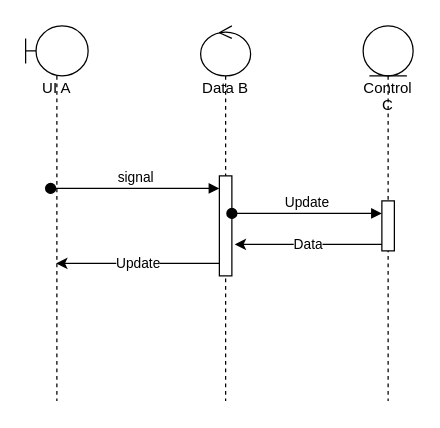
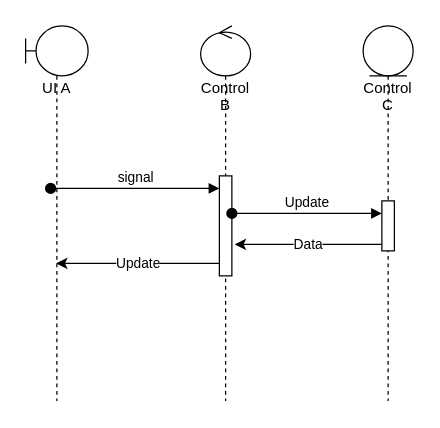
node "Data B": label "Data B" -> "Control B"
